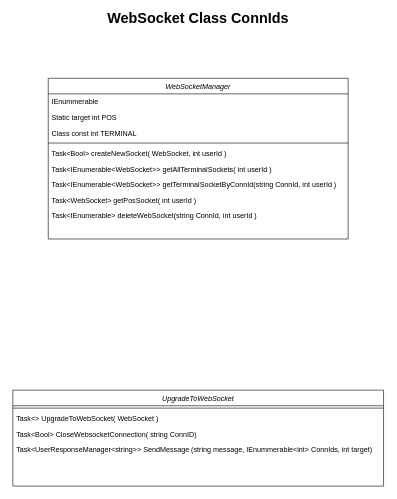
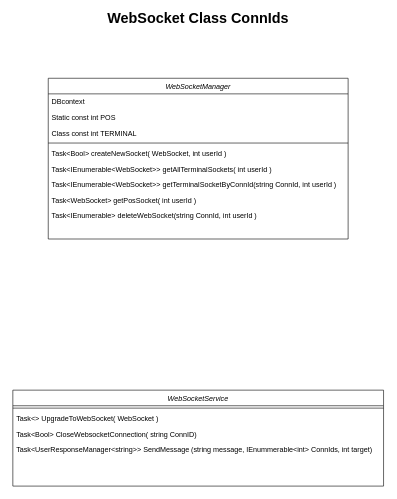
node "IEnummerable": label "IEnummerable" -> "DBcontext"
node "Static target int POS": label "Static target int POS" -> "Static const int POS"
node "UpgradeToWebSocket": label "UpgradeToWebSocket" -> "WebSocketService"
